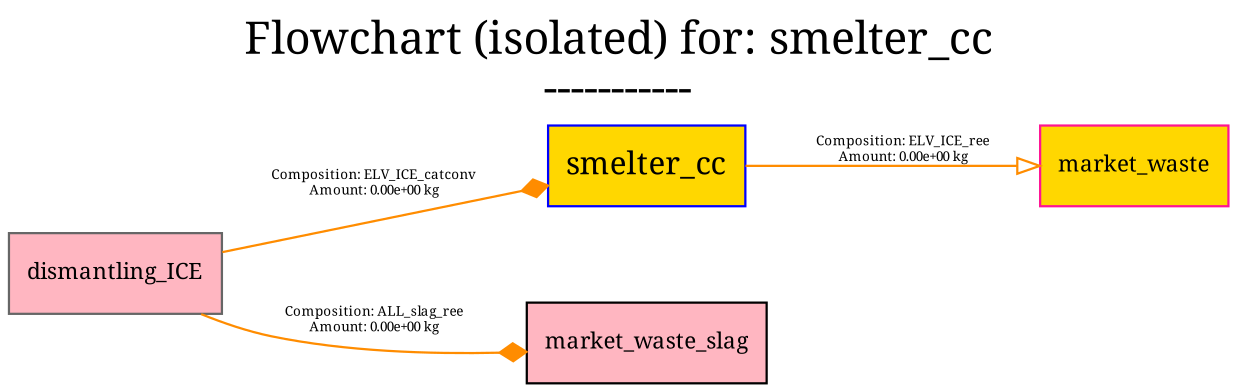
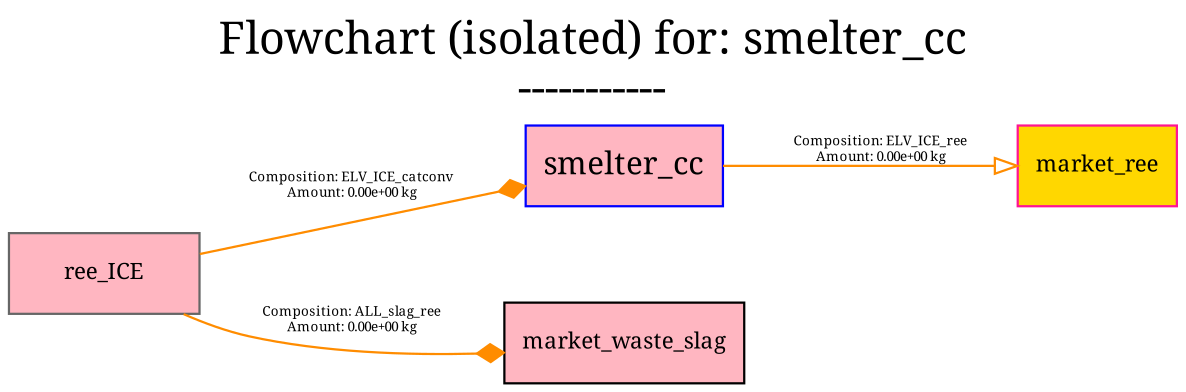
node "smelter_cc": fillcolor gold -> lightpink
node "market_waste": label "market_waste" -> "market_ree"
node "dismantling_ICE": label "dismantling_ICE" -> "ree_ICE"
